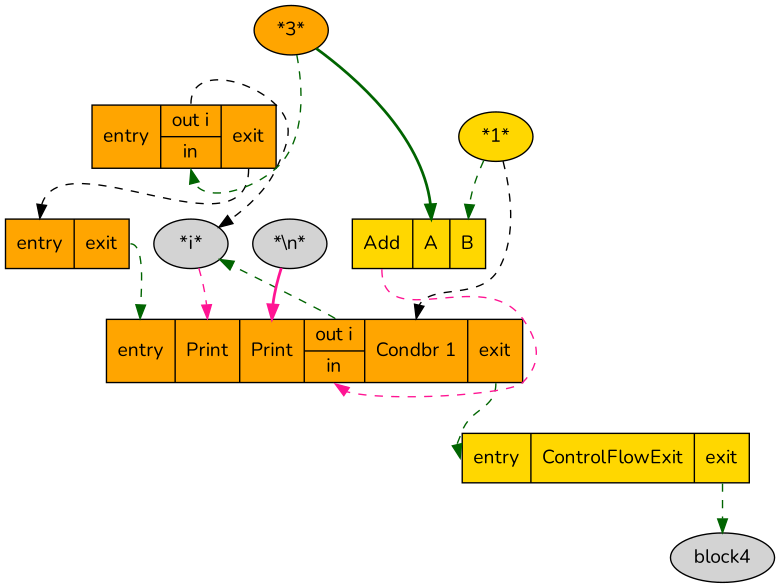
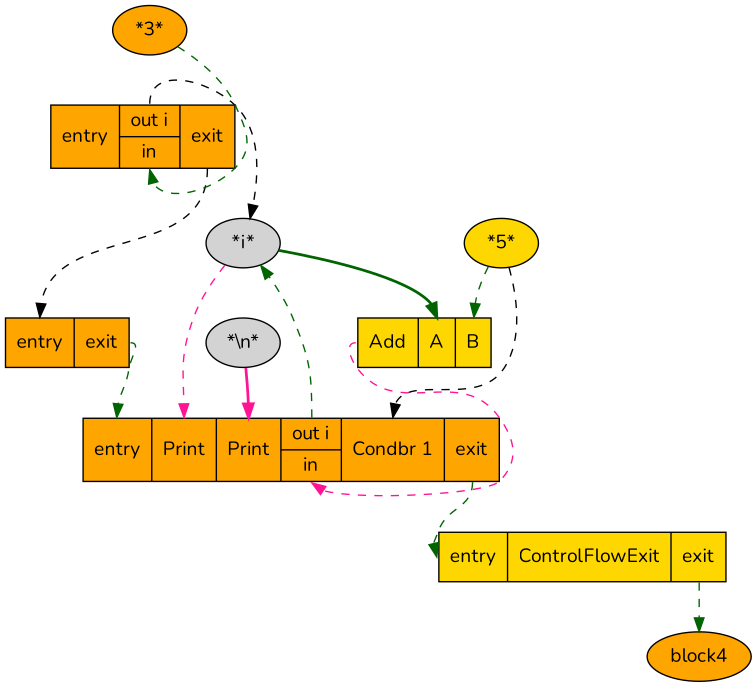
edge "*3*" -> "Add": now "*i*" -> "Add"
node "*1*": label "*1*" -> "*5*"
node "block4": fillcolor lightgrey -> orange
